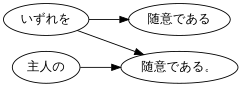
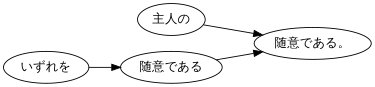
edge "いずれを" -> "随意である。": now "随意である" -> "随意である。"
